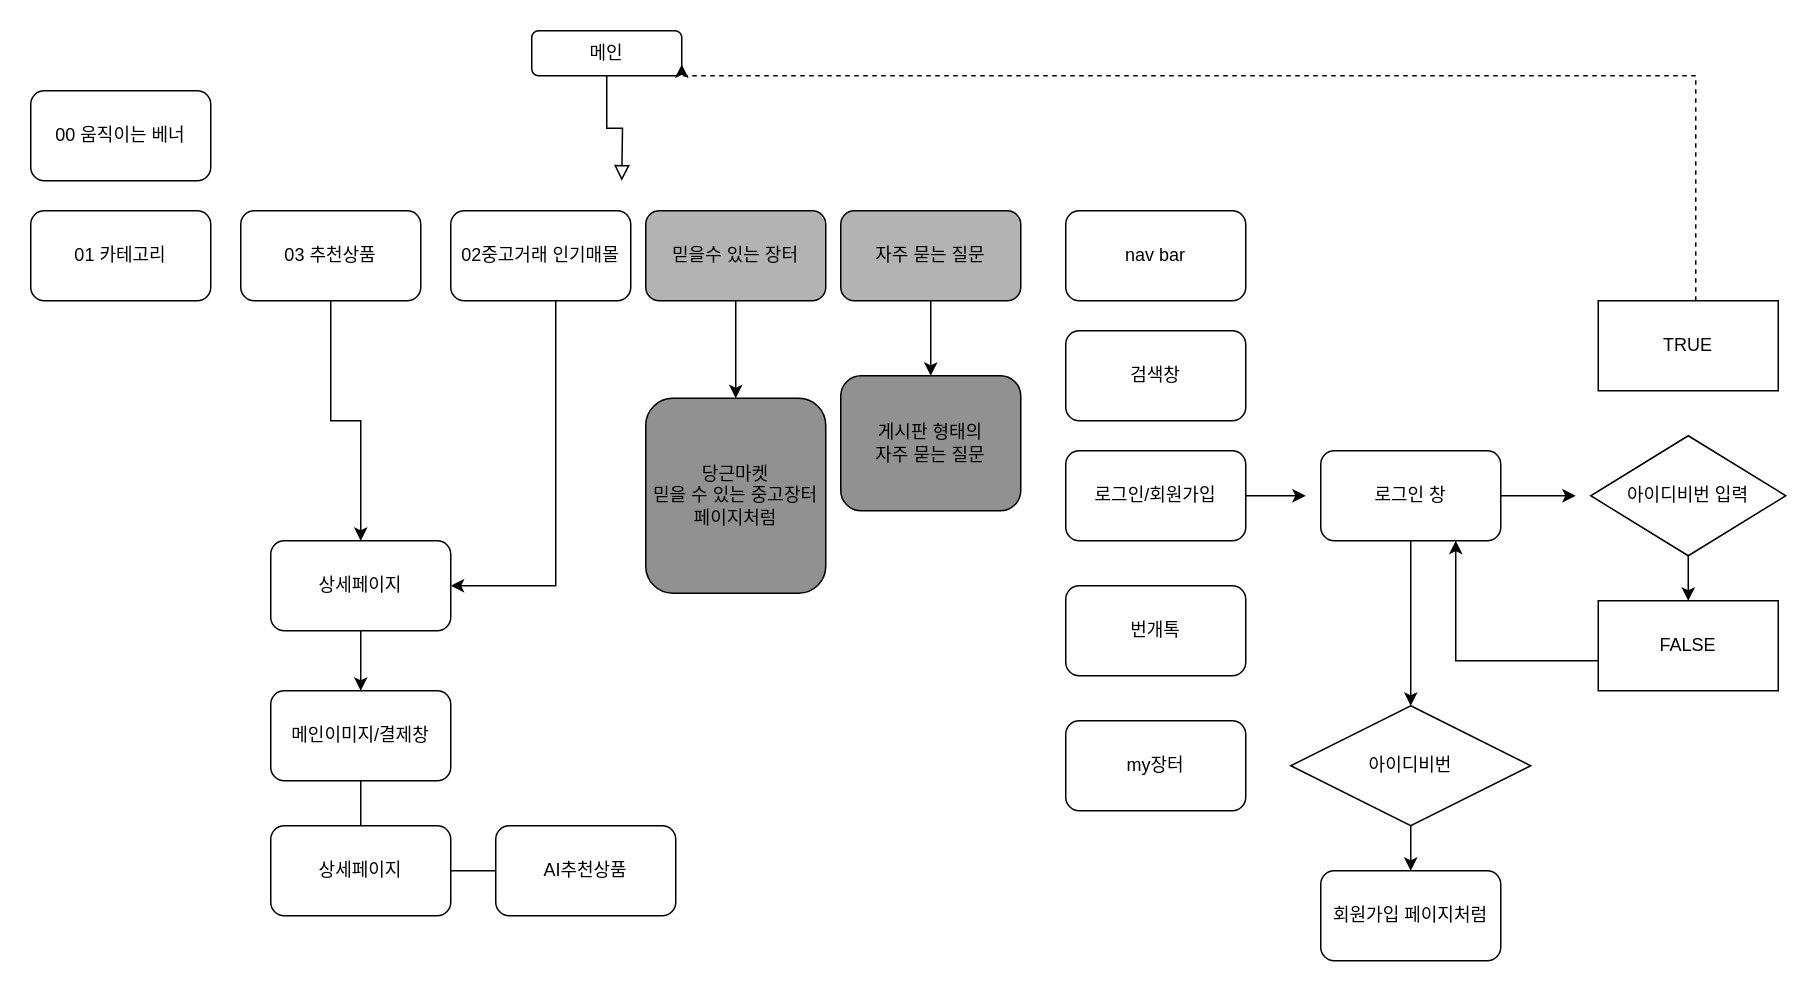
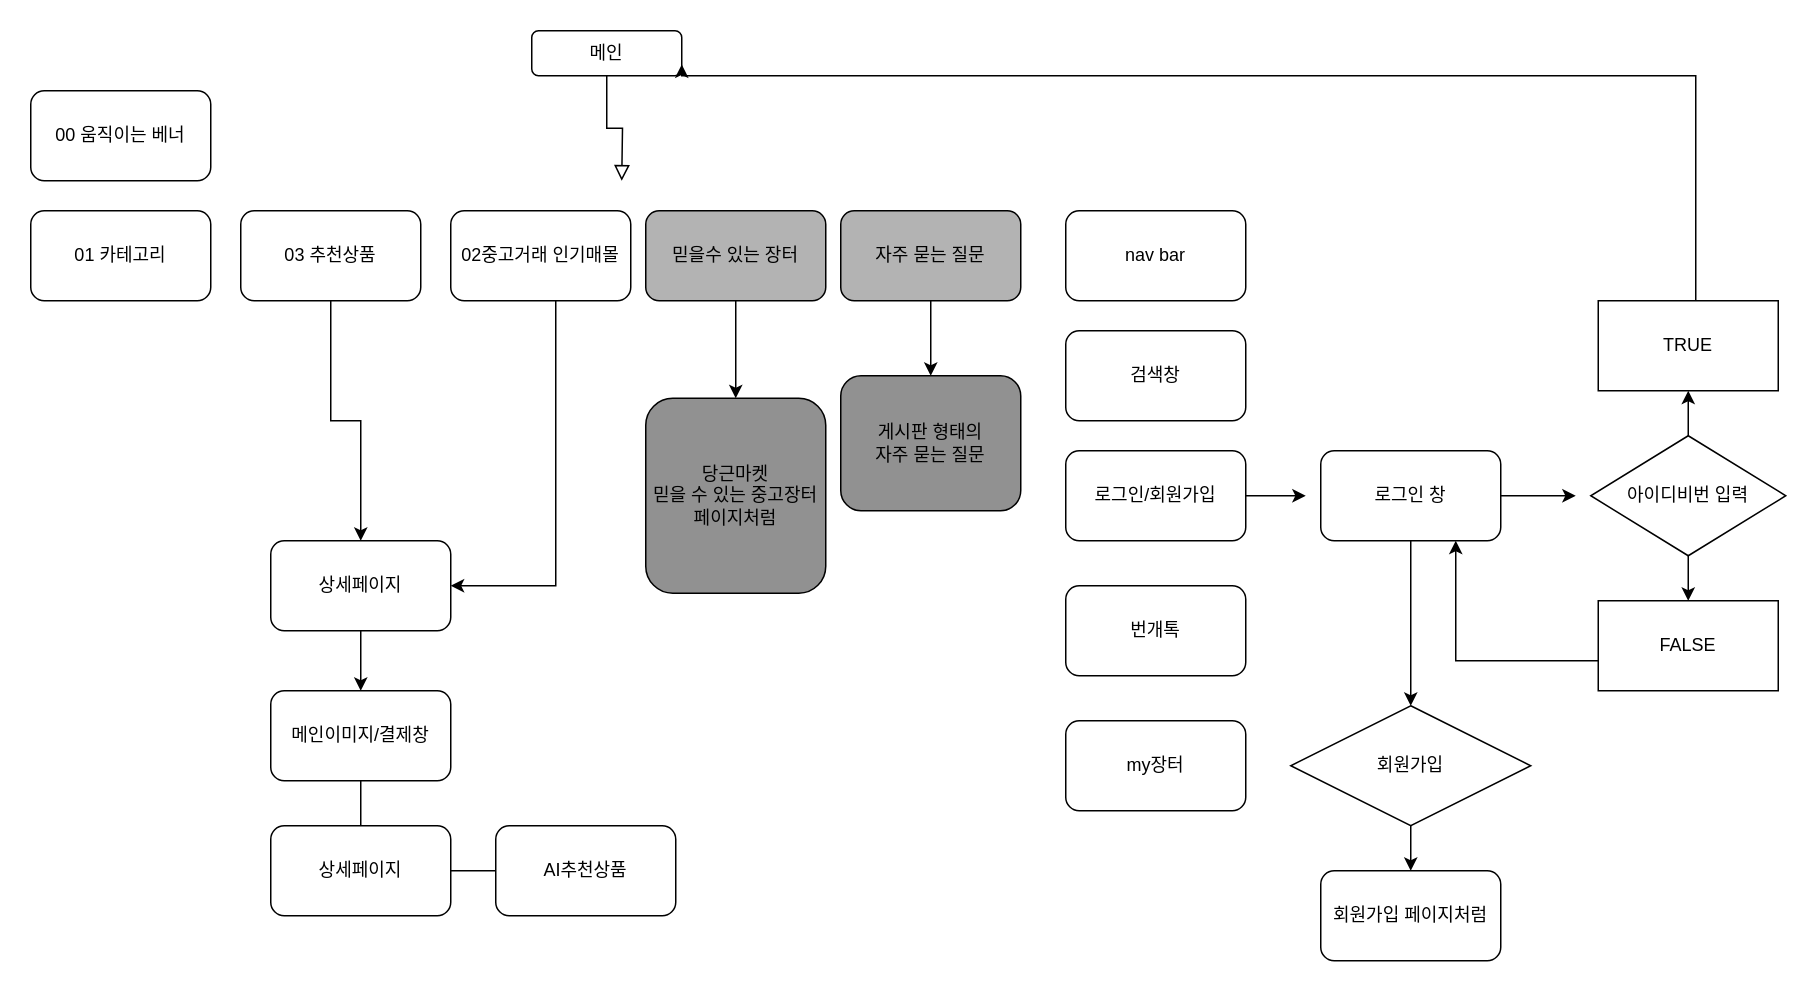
edge "TRUE" -> "메인": style dashed -> solid
edge "아이디비번 입력" -> "TRUE": added
node "아이디비번": label "아이디비번" -> "회원가입"
